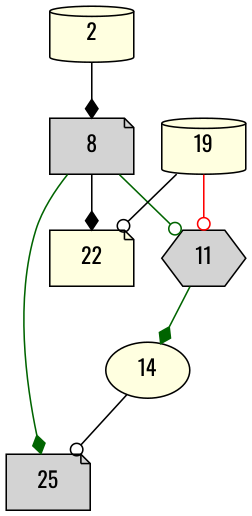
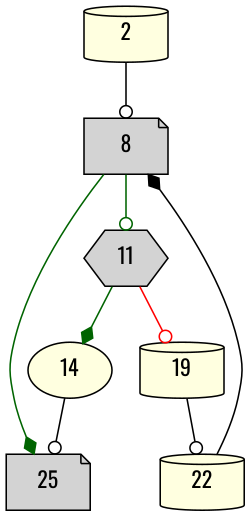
edge "2" -> "8": arrowhead diamond -> odot
edge "8" -> "22": reversed
edge "19" -> "11": reversed
node "22": shape note -> cylinder
